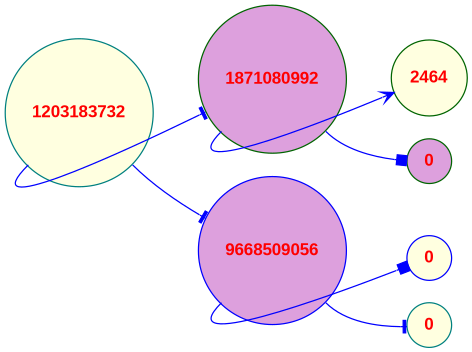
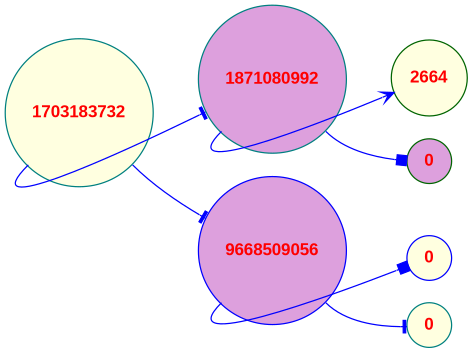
node "2464": label "2464" -> "2664"
node "1871080992": color darkgreen -> teal
node "1203183732": label "1203183732" -> "1703183732"
